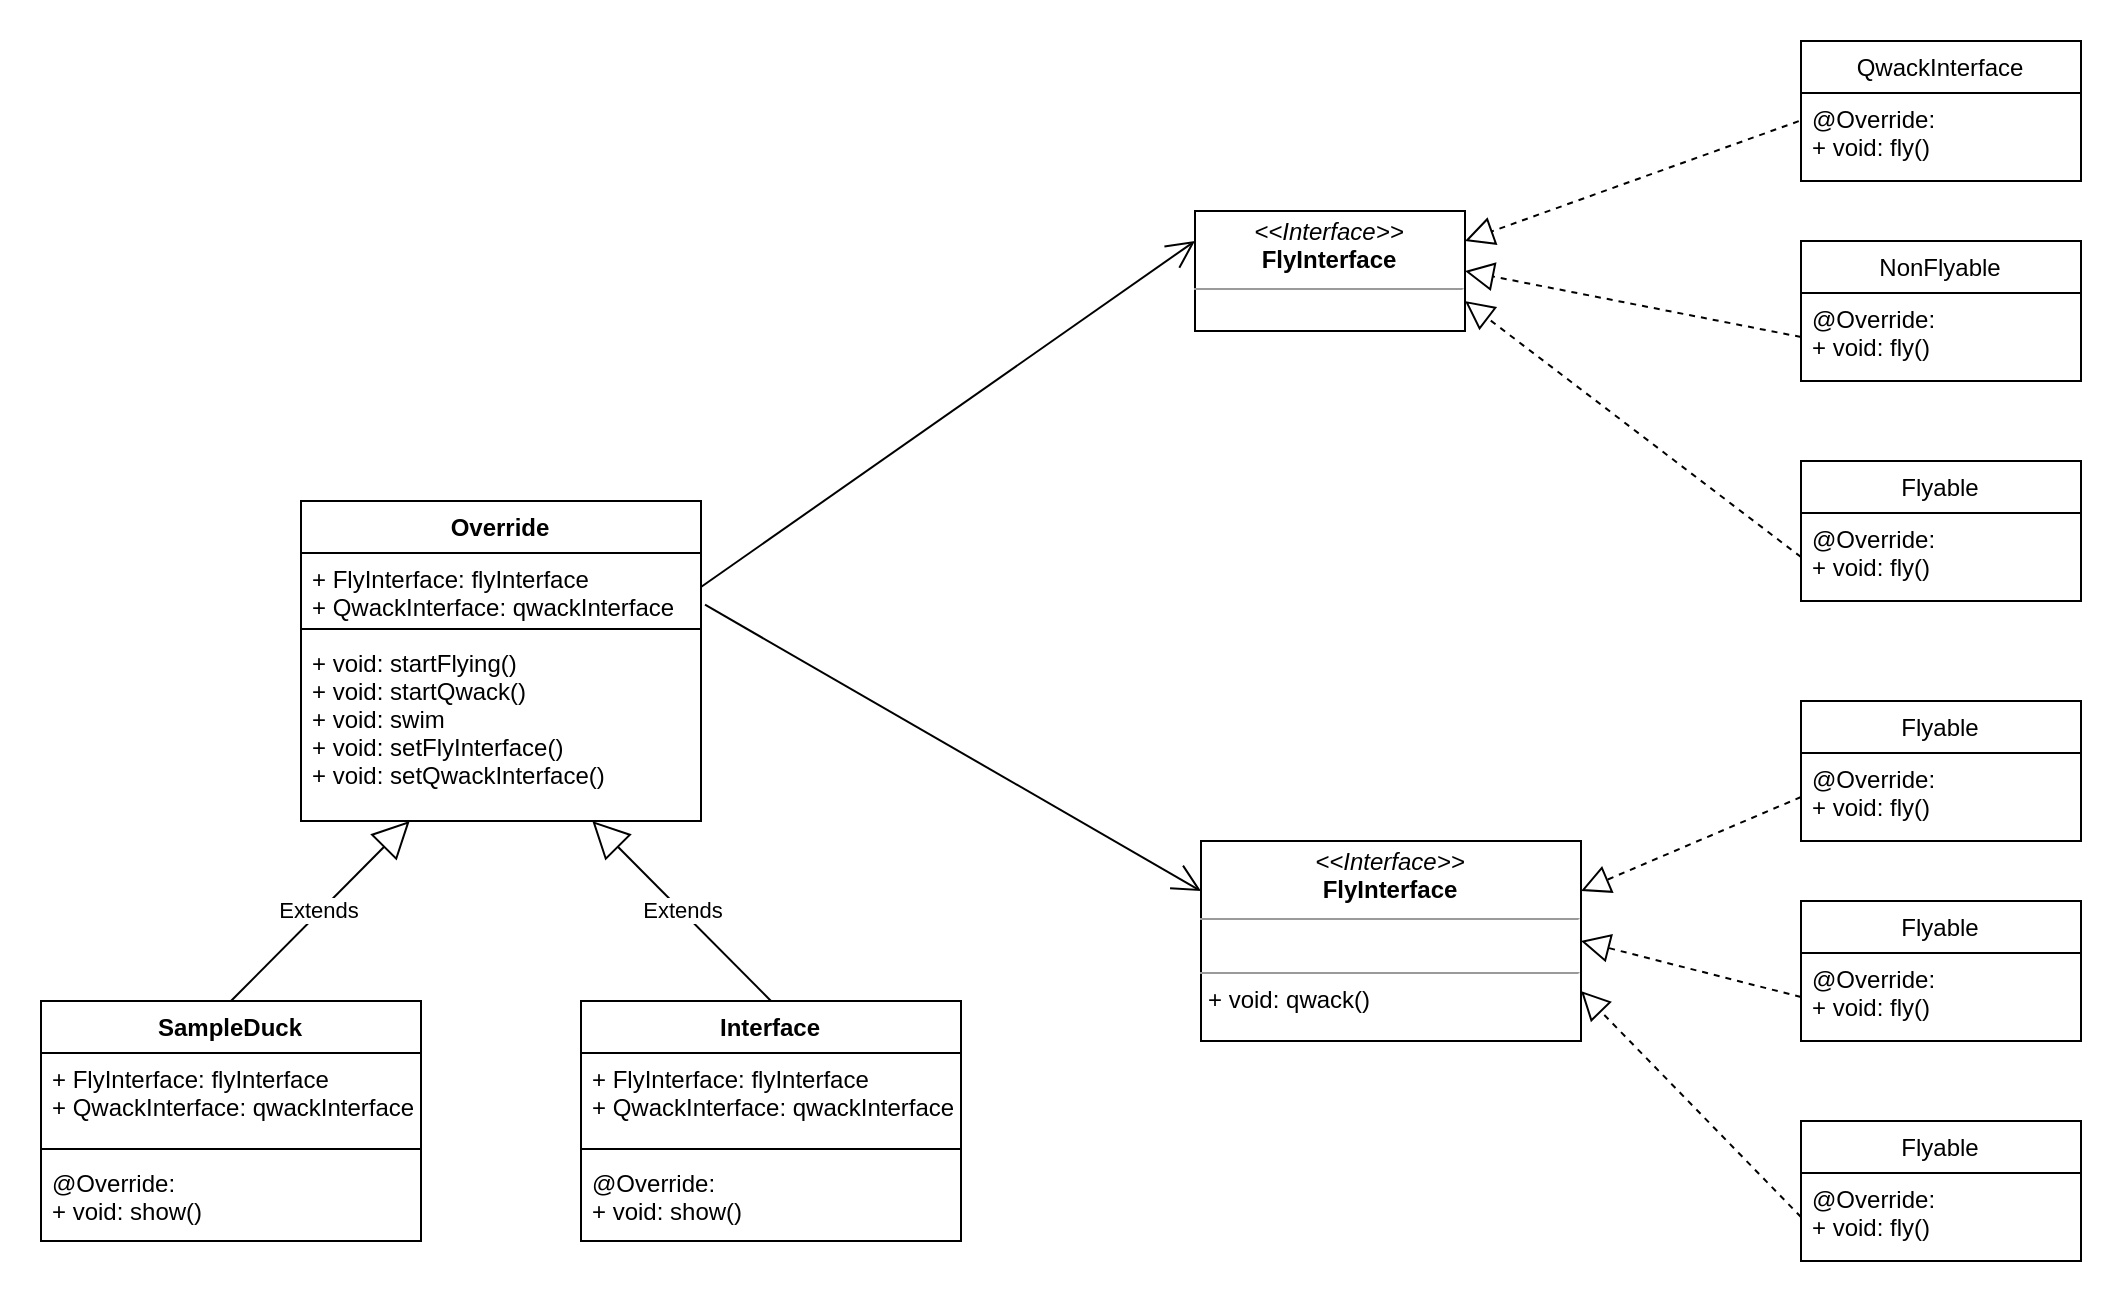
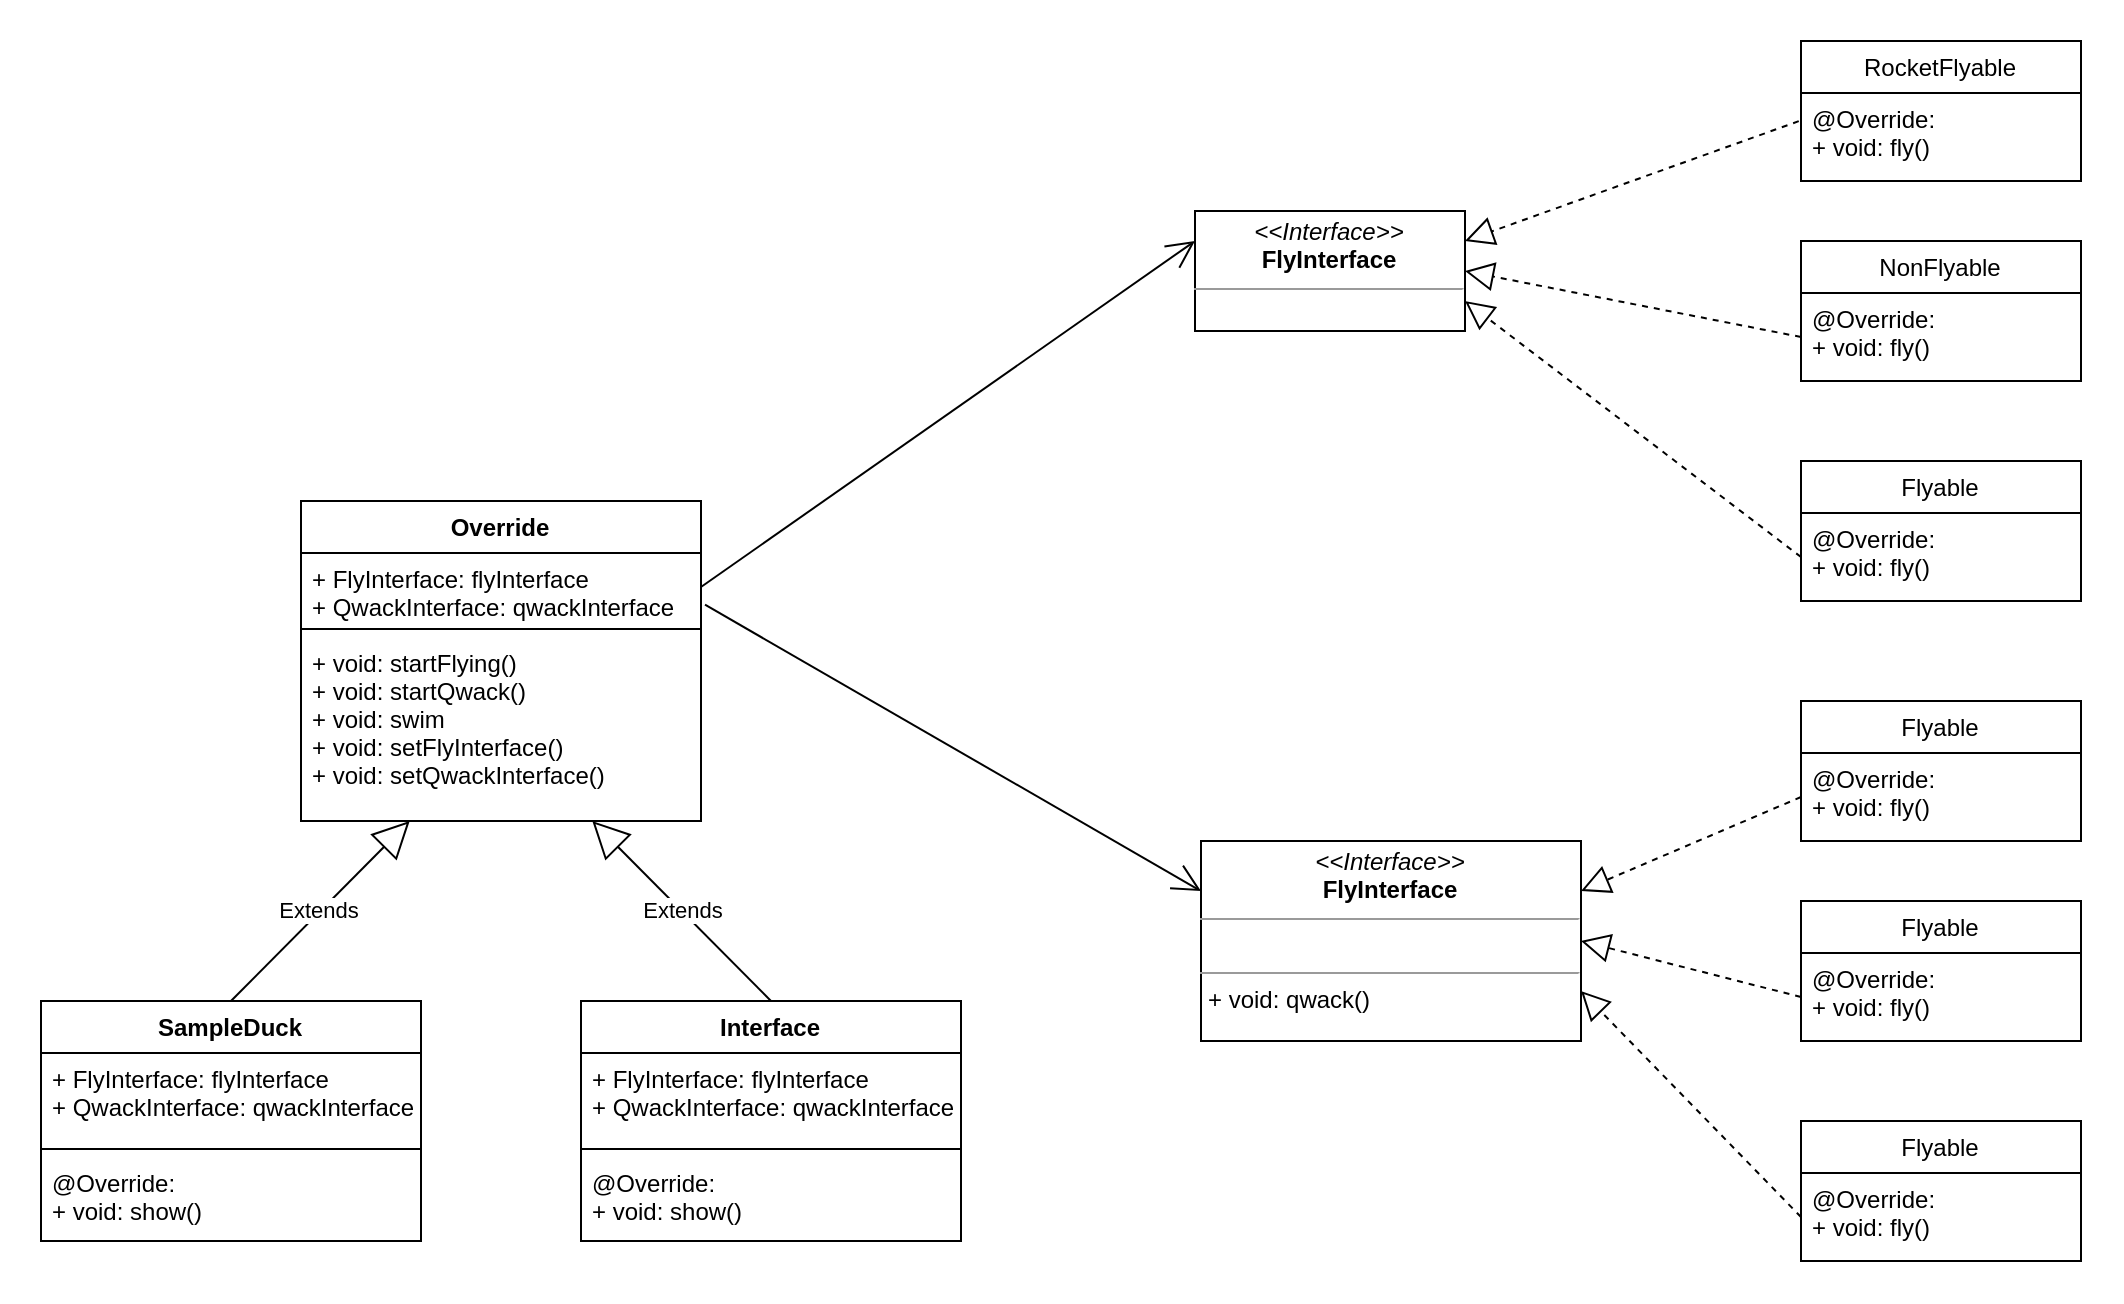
node "QwackInterface": label "QwackInterface" -> "RocketFlyable"
